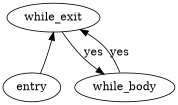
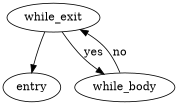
edge "while_body" -> "while_exit": label "yes" -> "no"
edge "entry" -> "while_exit": reversed
